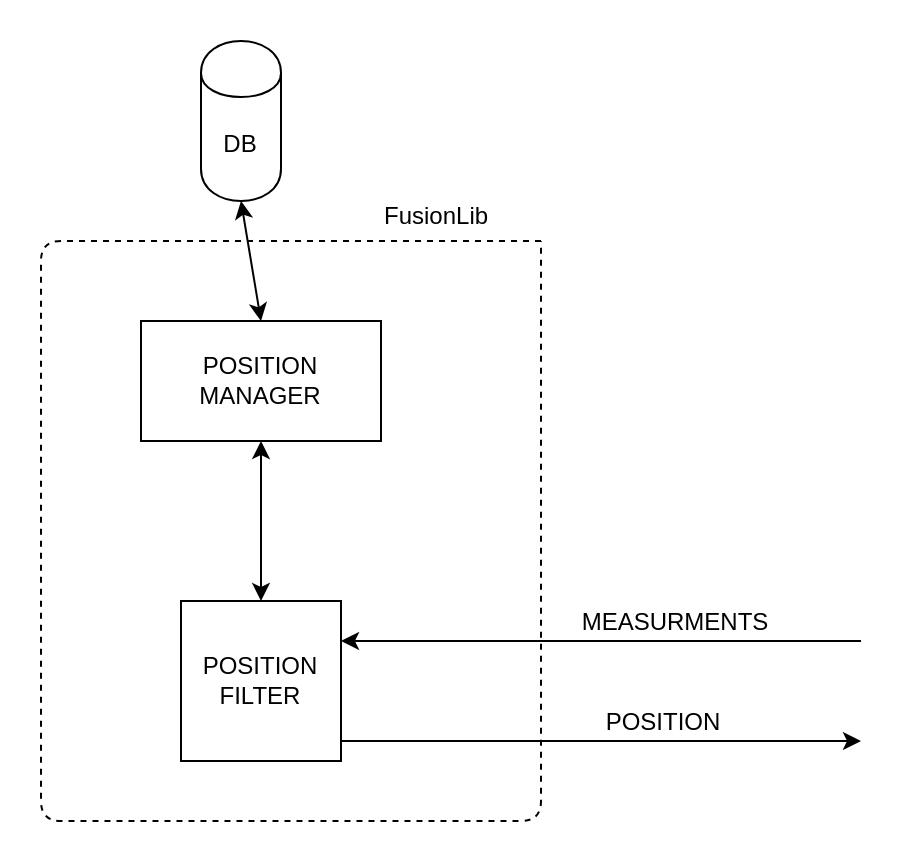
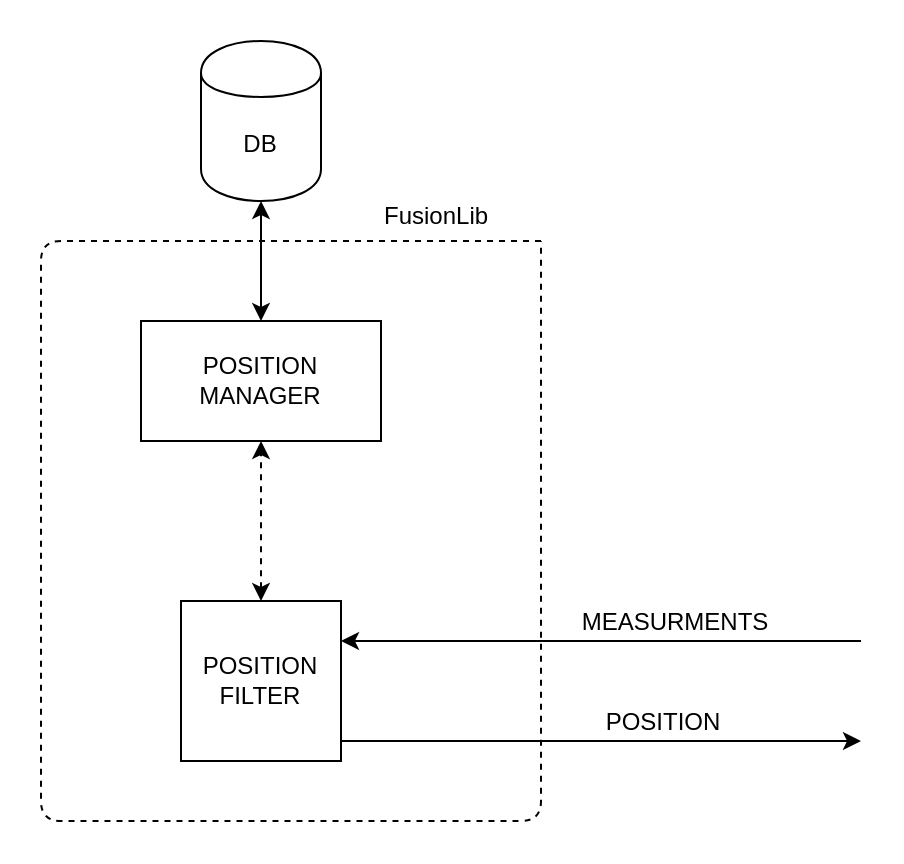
node "DB": size 80x160 -> 120x160
edge "POSITION MANAGER" -- "POSITION FILTER": style solid -> dashed
